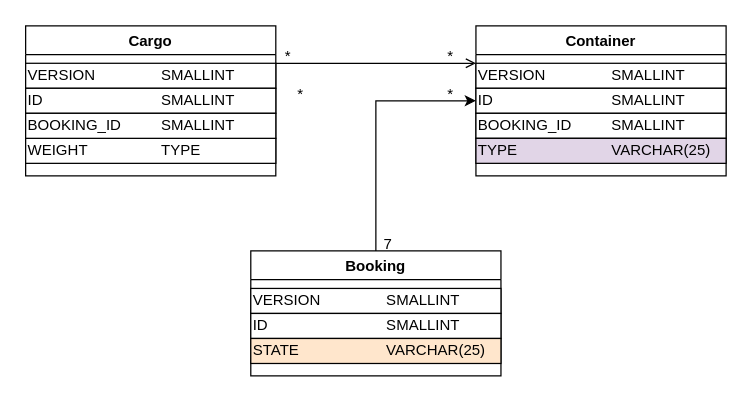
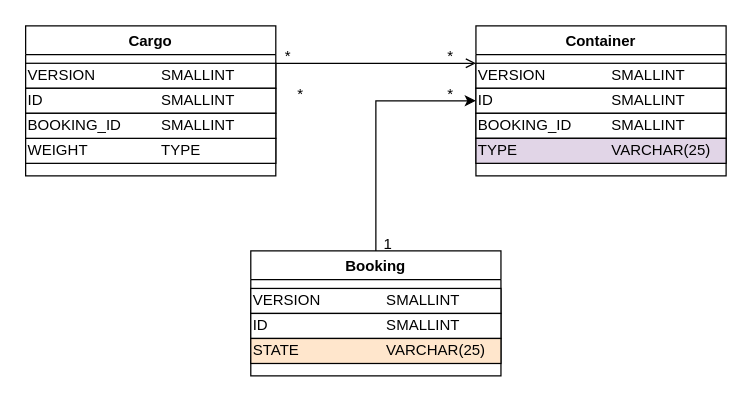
node "7": label "7" -> "1"
